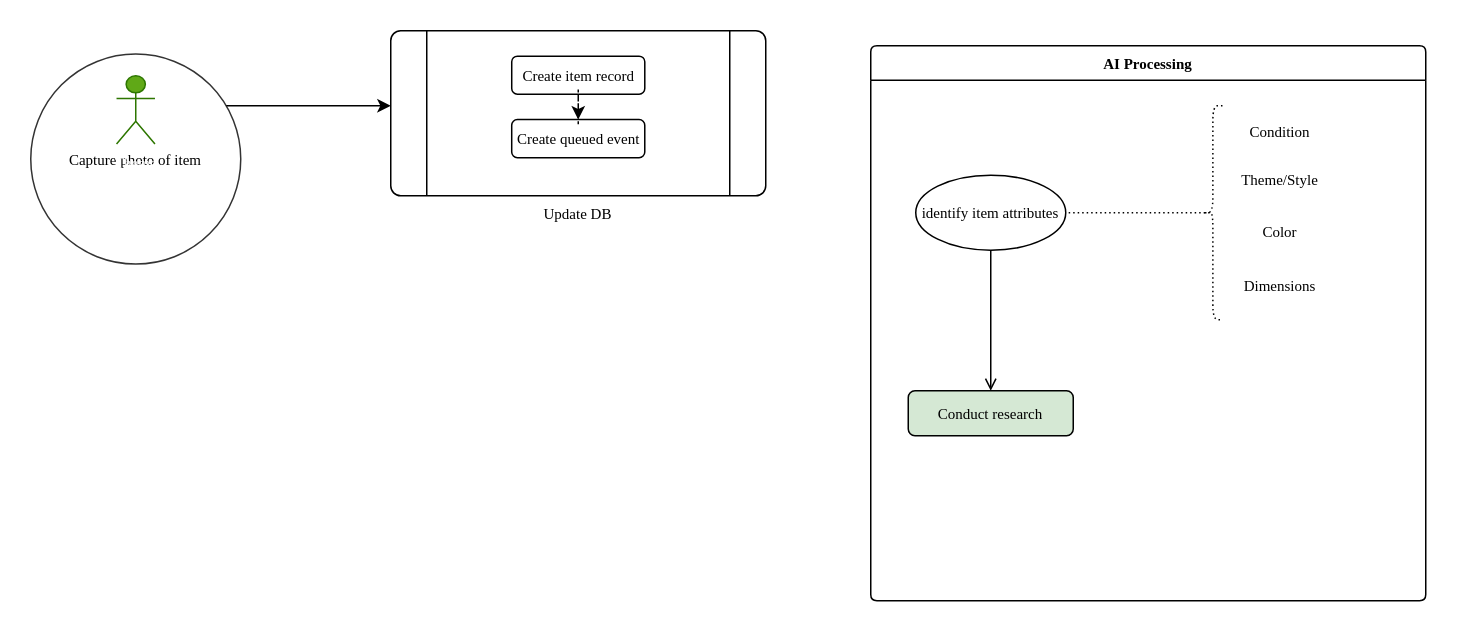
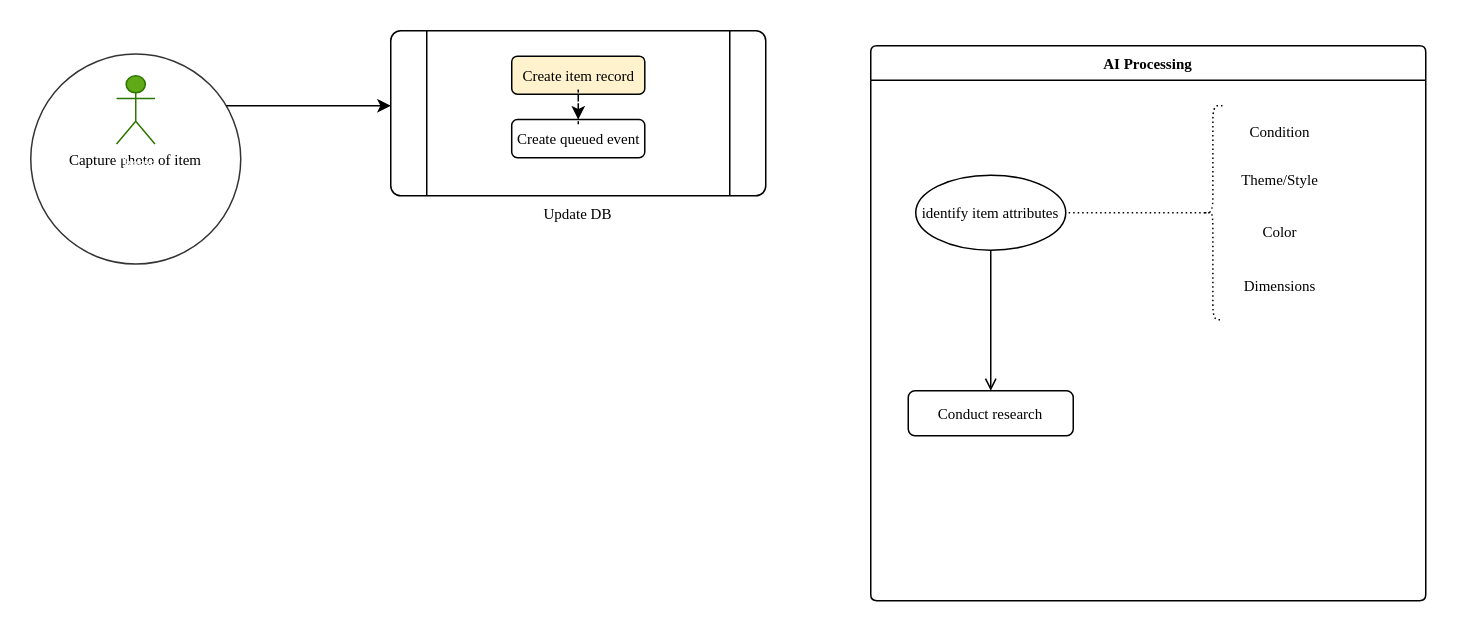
node "Create item record": fillcolor #ffffff -> #fff2cc
node "Conduct research": fillcolor #d5e8d4 -> #ffffff
